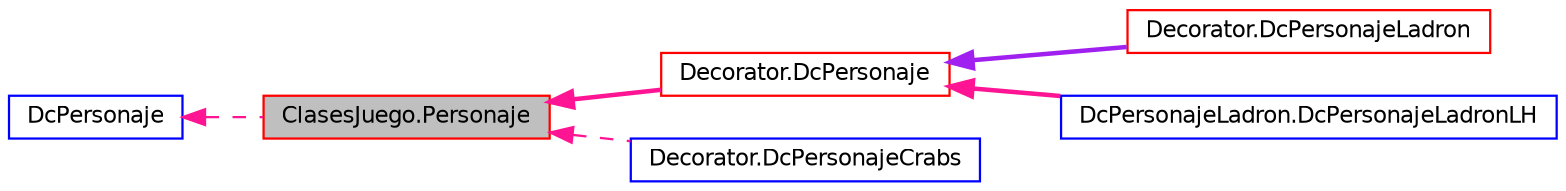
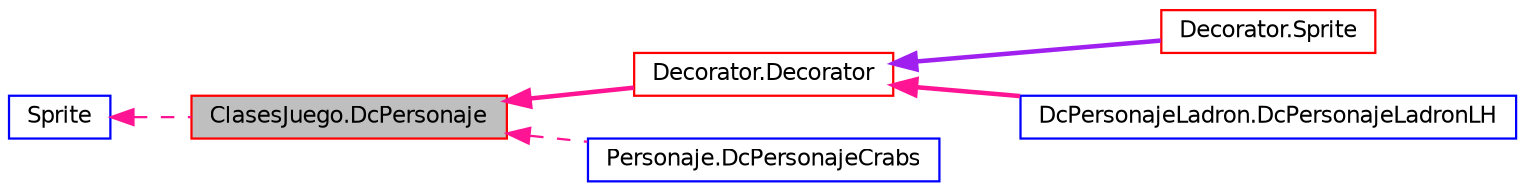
node "Decorator.DcPersonajeLadron": label "Decorator.DcPersonajeLadron" -> "Decorator.Sprite"
node "Decorator.DcPersonaje": label "Decorator.DcPersonaje" -> "Decorator.Decorator"
node "DcPersonaje": label "DcPersonaje" -> "Sprite"
node "ClasesJuego.Personaje": label "ClasesJuego.Personaje" -> "ClasesJuego.DcPersonaje"
node "Decorator.DcPersonajeCrabs": label "Decorator.DcPersonajeCrabs" -> "Personaje.DcPersonajeCrabs"
